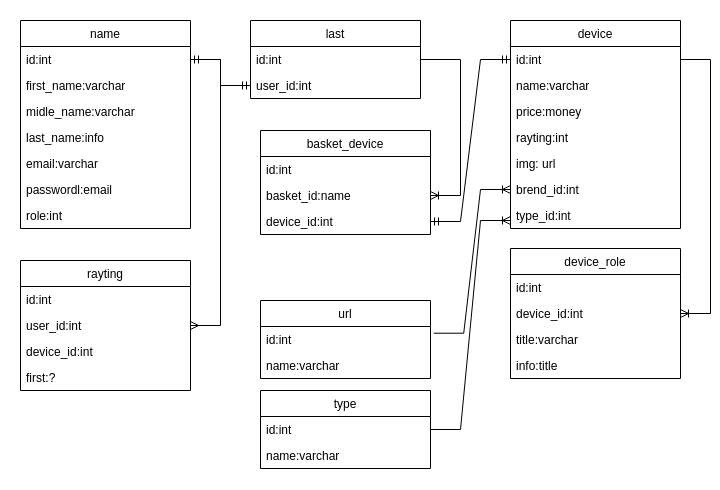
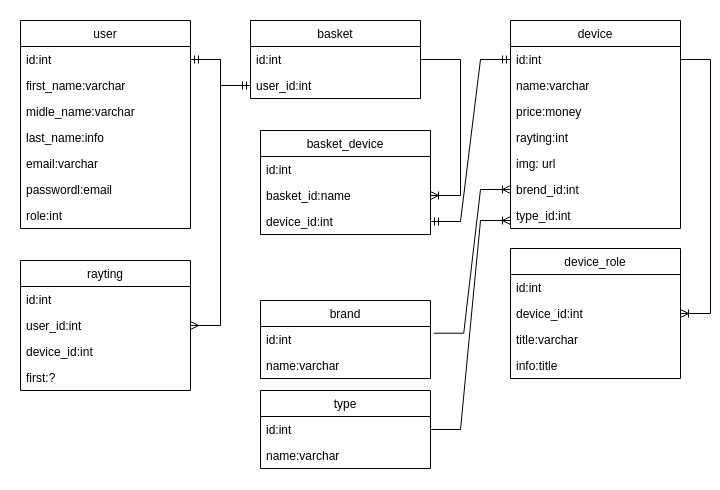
node "name": label "name" -> "user"
node "last": label "last" -> "basket"
node "url": label "url" -> "brand"
